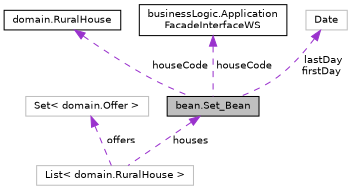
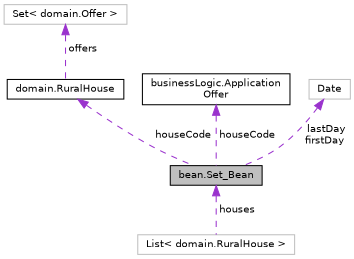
node "businessLogic.Application FacadeInterfaceWS": label "businessLogic.Application FacadeInterfaceWS" -> "businessLogic.Application Offer"
edge "List< domain.RuralHouse >" -> "Set< domain.Offer >": now "domain.RuralHouse" -> "Set< domain.Offer >"
